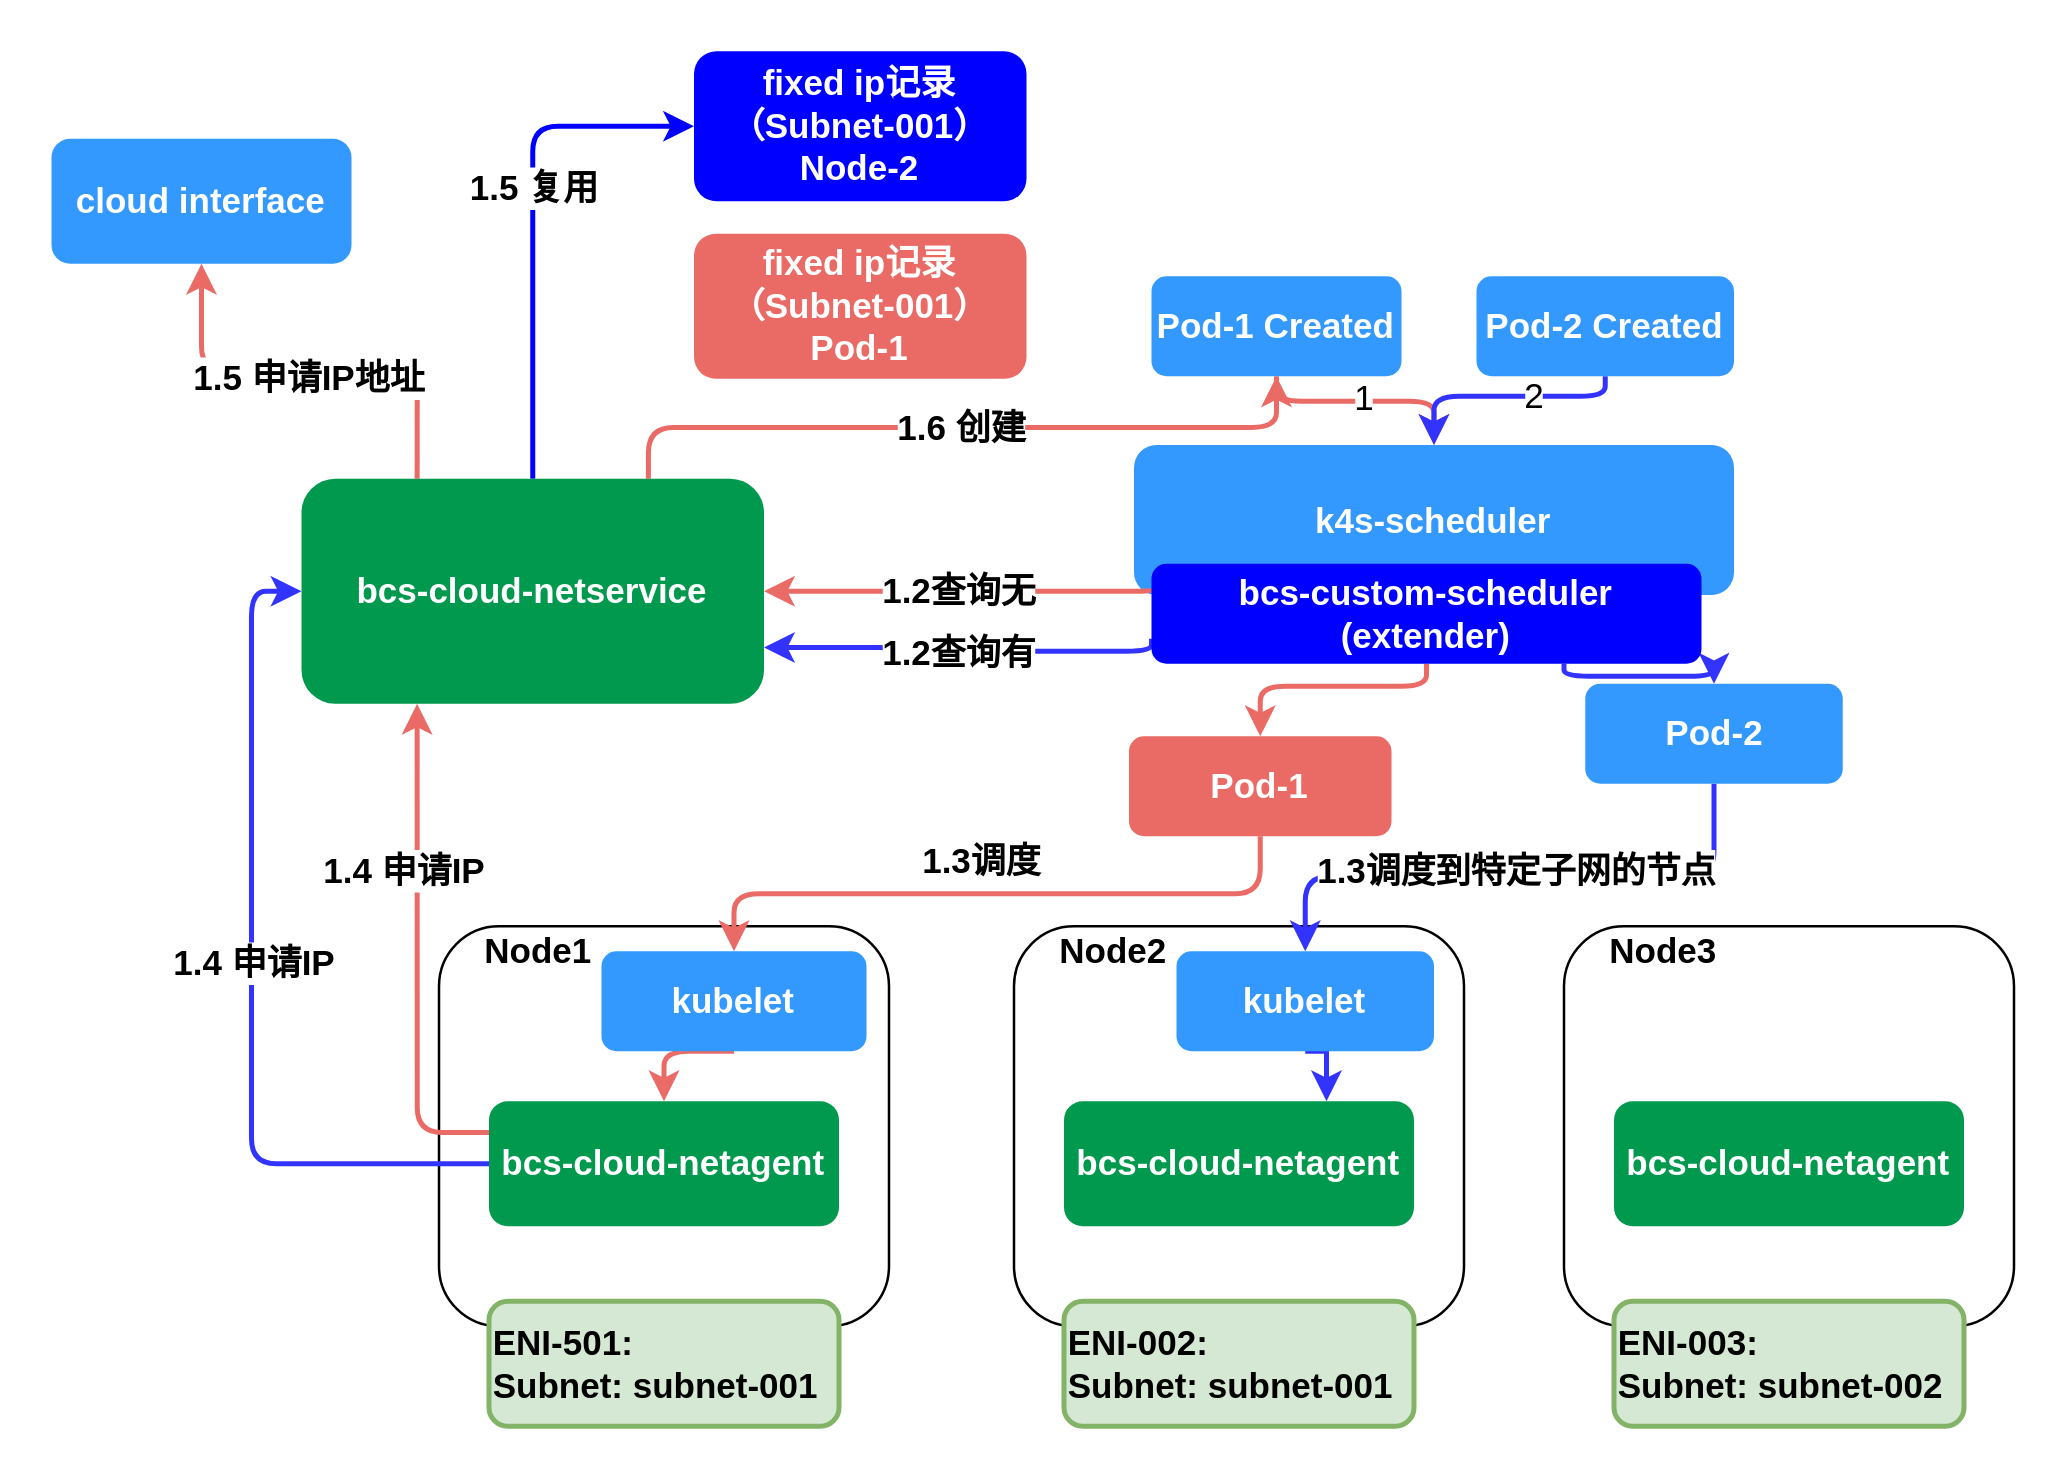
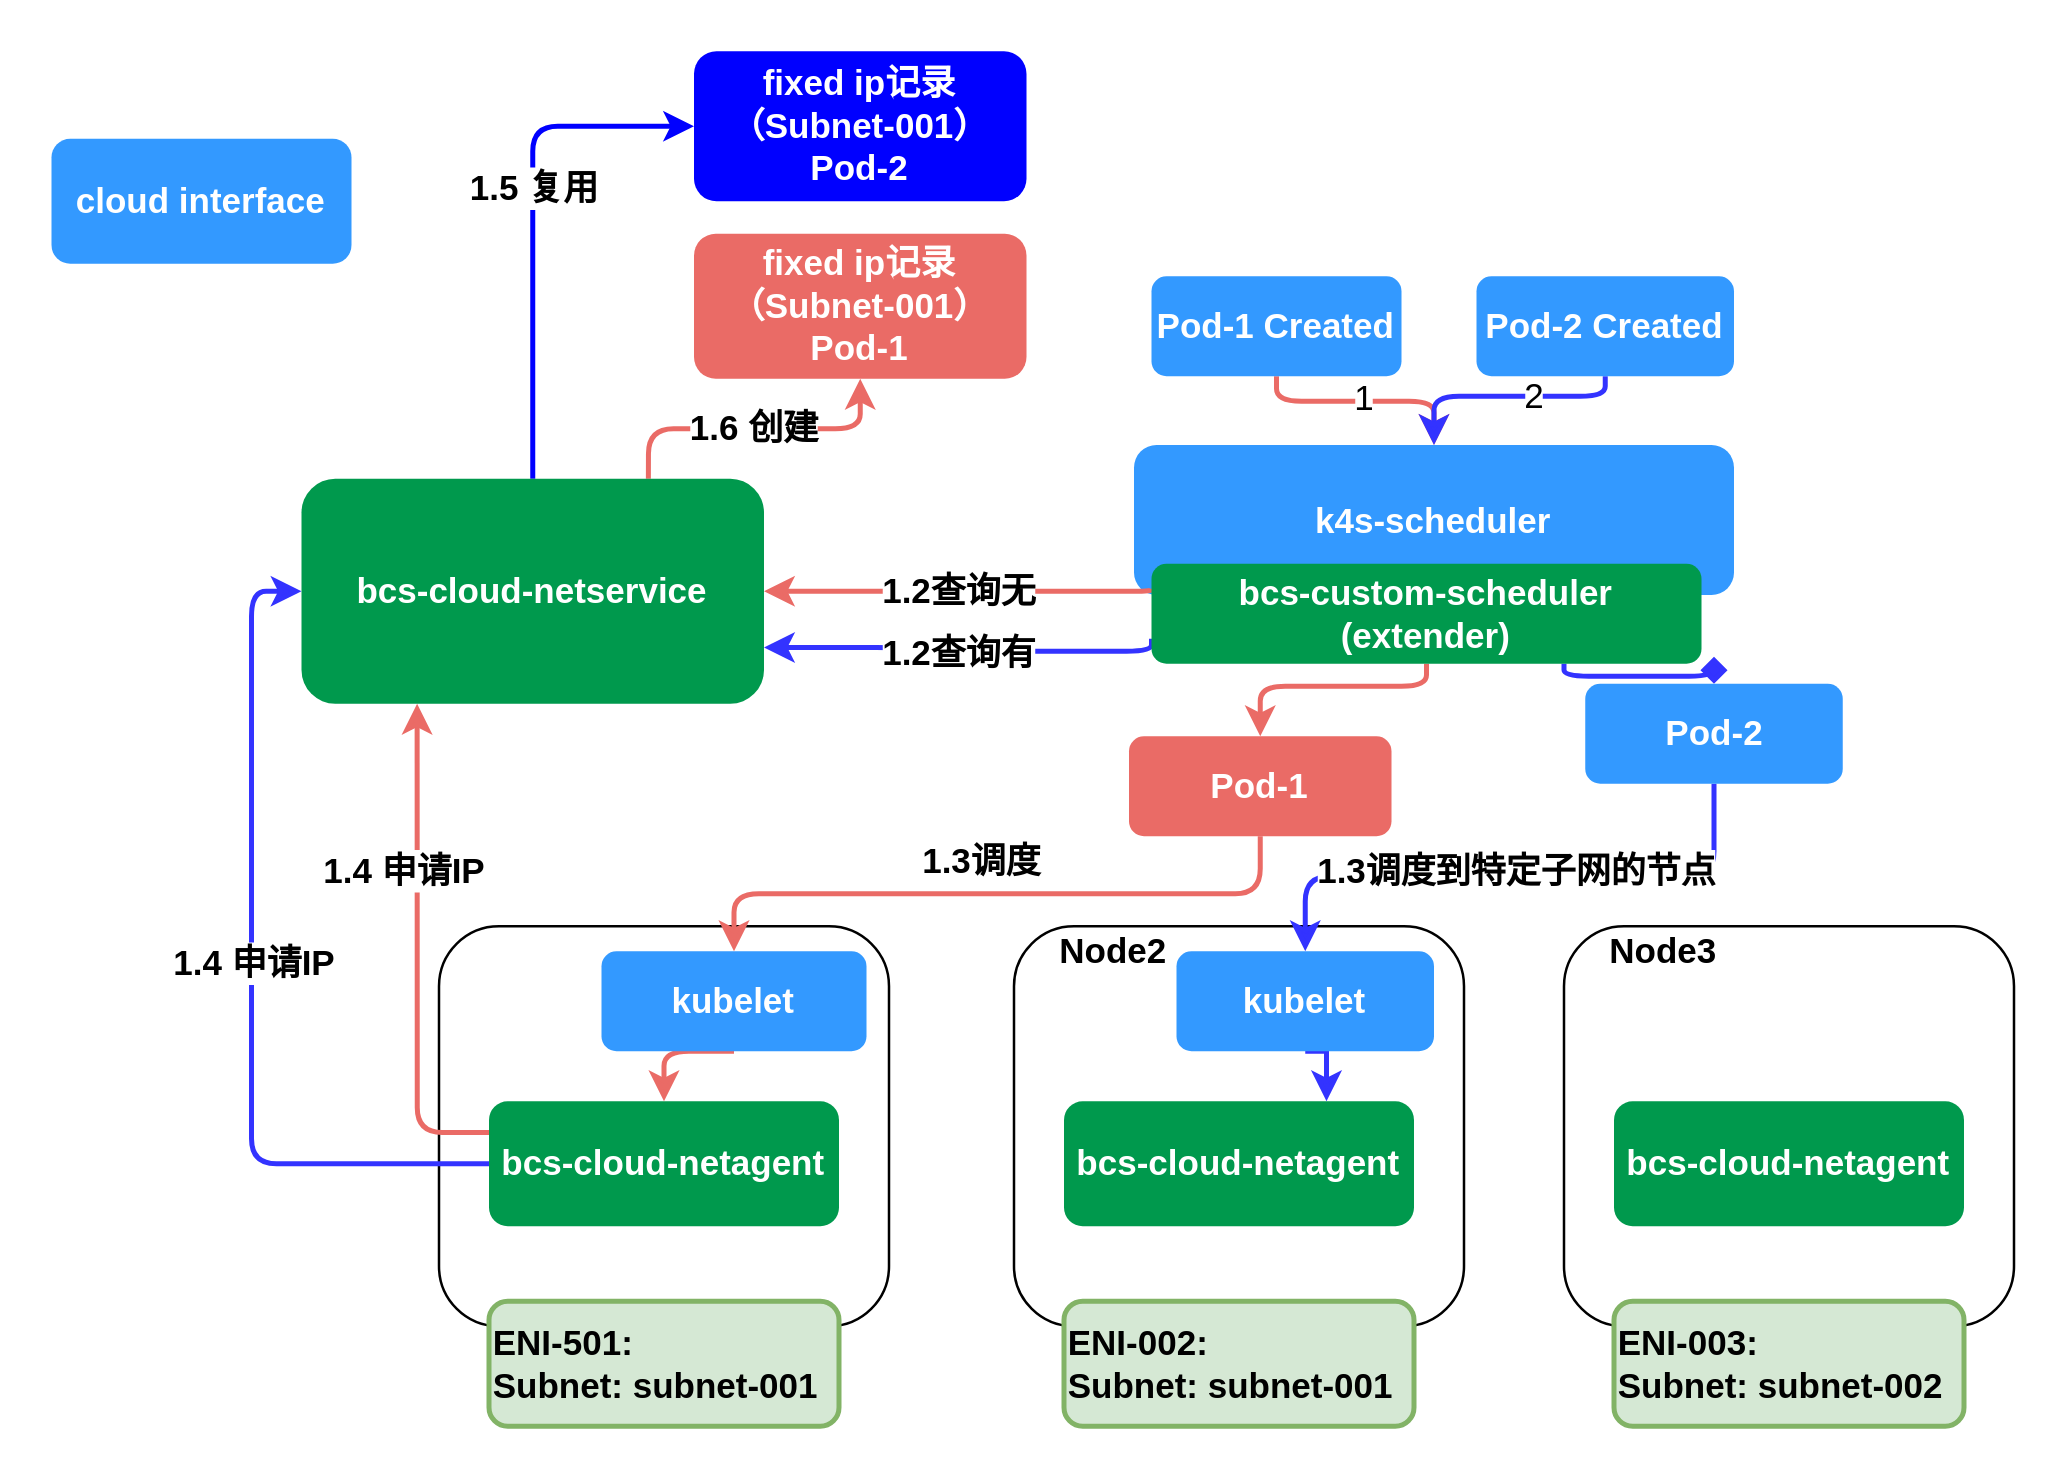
node "fixed ip记录 （Subnet-001） Node-2": label "fixed ip记录 （Subnet-001） Node-2" -> "fixed ip记录 （Subnet-001） Pod-2"
edge "bcs-cloud-netservice" -> "cloud interface": removed, label "1.5 申请IP地址"
edge "bcs-cloud-netservice" -> "Pod-1 Created": now "bcs-cloud-netservice" -> "fixed ip记录 （Subnet-001） Pod-1"
node "bcs-custom-scheduler (extender)": fillcolor #0000ff -> #00994d
edge "bcs-custom-scheduler (extender)" -> "Pod-2": arrowhead classic -> diamond
node "Node1": removed
